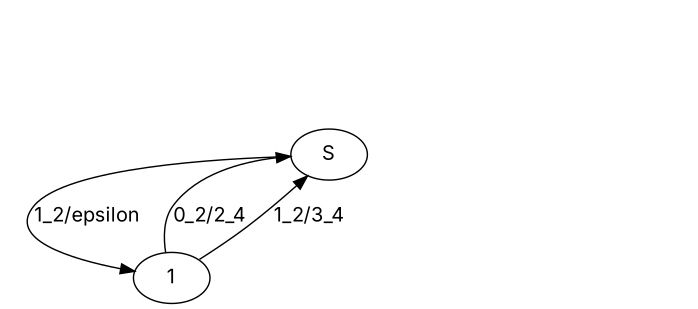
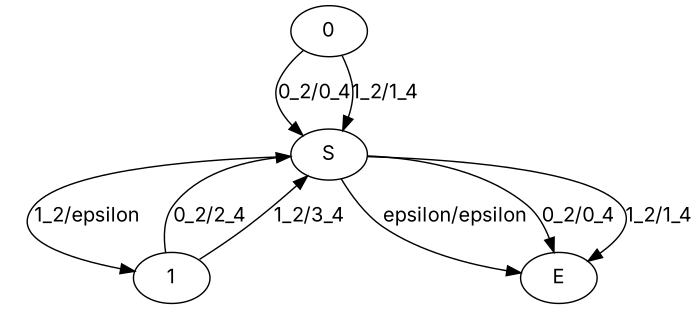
node "0": added
node "E": added
